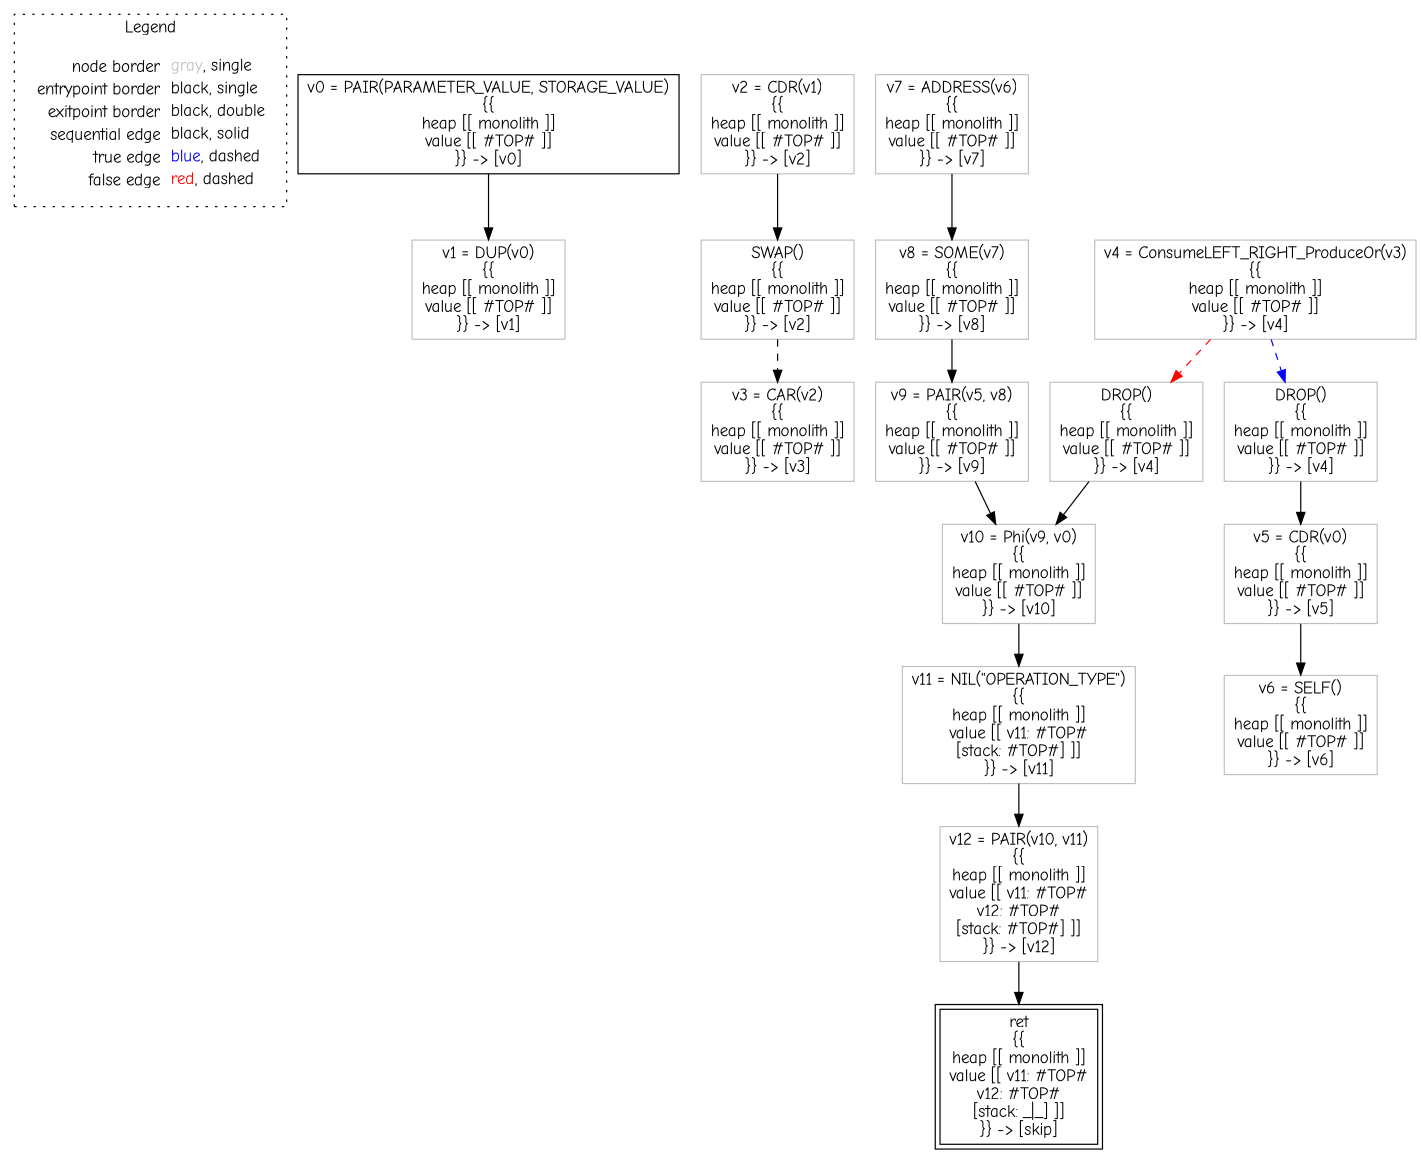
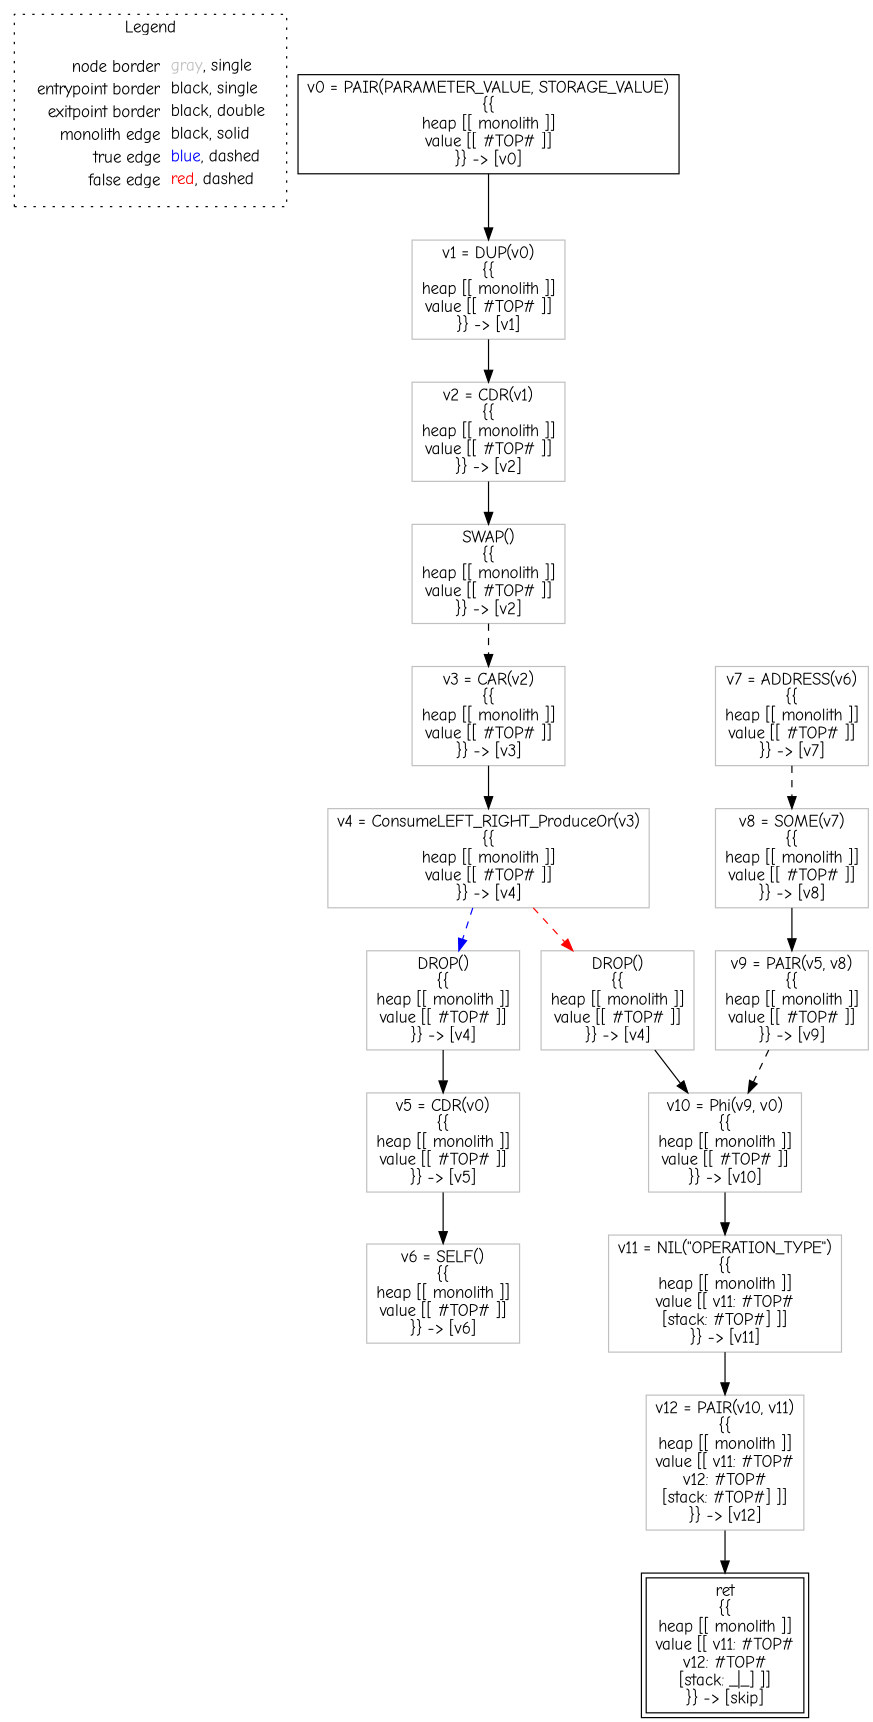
node "node border": text "sequential edge" -> "monolith edge"
edge "v7 = ADDRESS(v6)" -> "v8 = SOME(v7)": style solid -> dashed
edge "v1 = DUP(v0)" -> "v2 = CDR(v1)": added
edge "v9 = PAIR(v5, v8)" -> "v10 = Phi(v9, v0)": style solid -> dashed
edge "v3 = CAR(v2)" -> "v4 = ConsumeLEFT_RIGHT_ProduceOr(v3)": added
